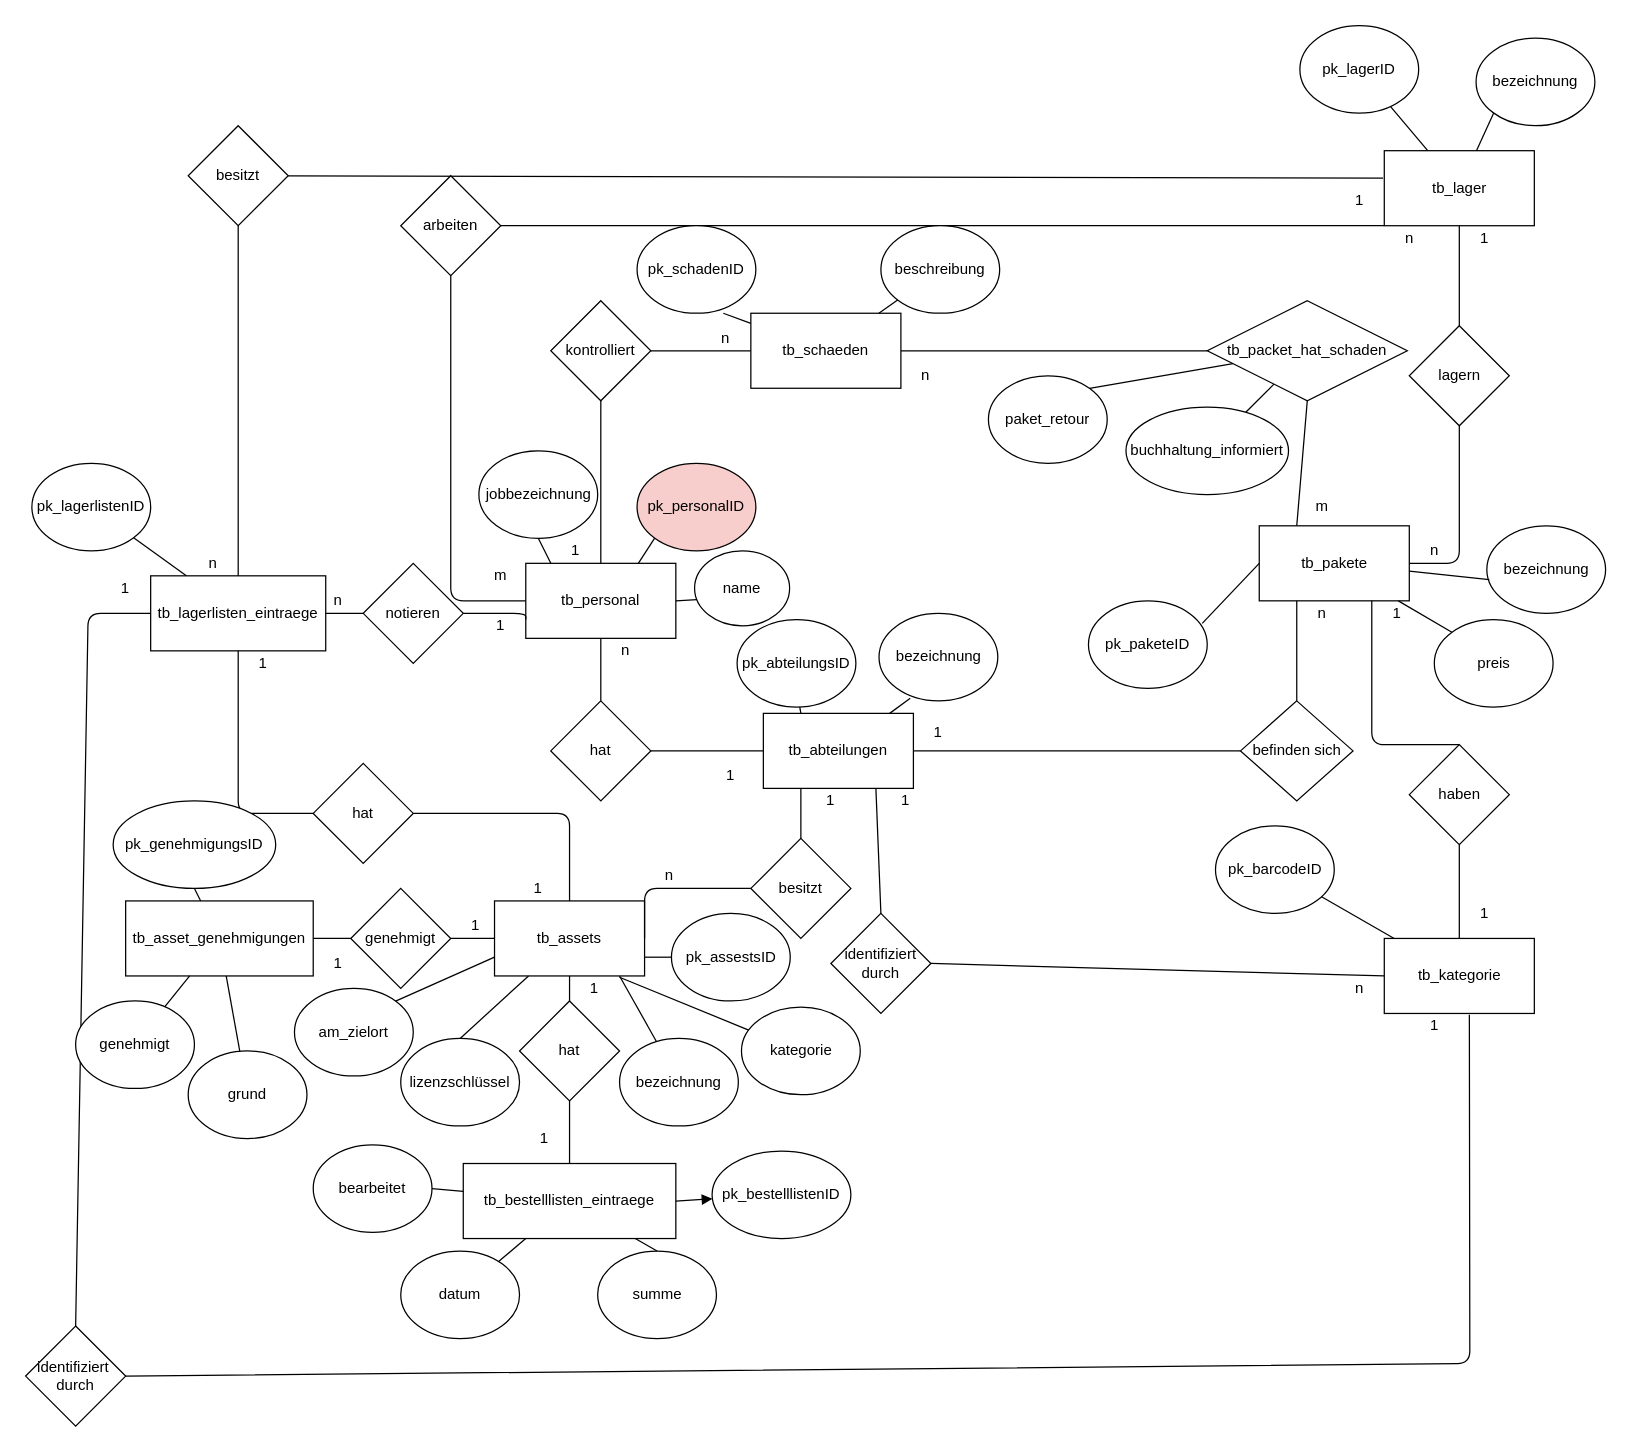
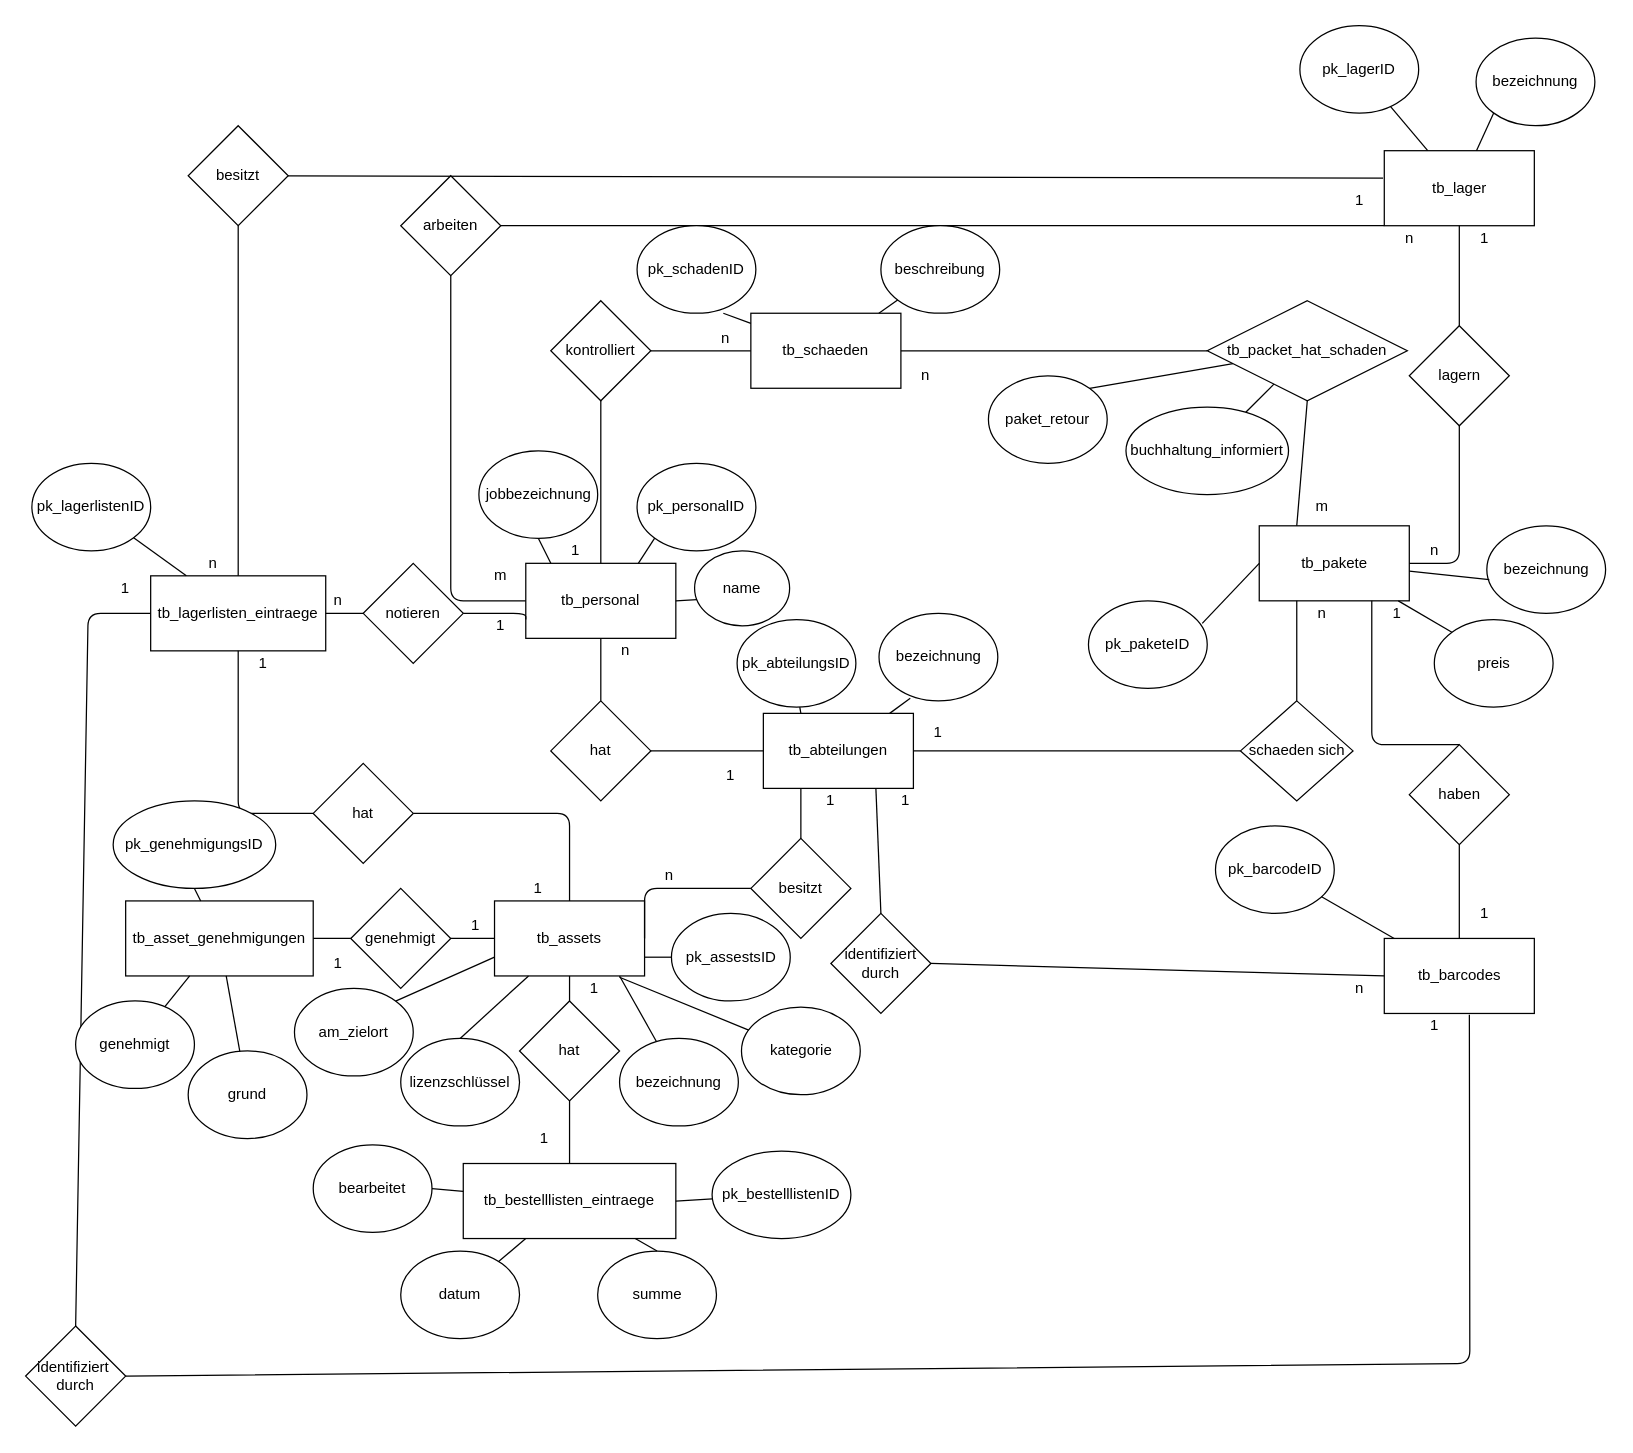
node "pk_personalID": fillcolor #f8cecc -> #ffffff
node "befinden sich": label "befinden sich" -> "schaeden sich"
node "tb_kategorie": label "tb_kategorie" -> "tb_barcodes"
edge "tb_bestelllisten_eintraege" -> "pk_bestelllistenID": arrowhead block -> none
